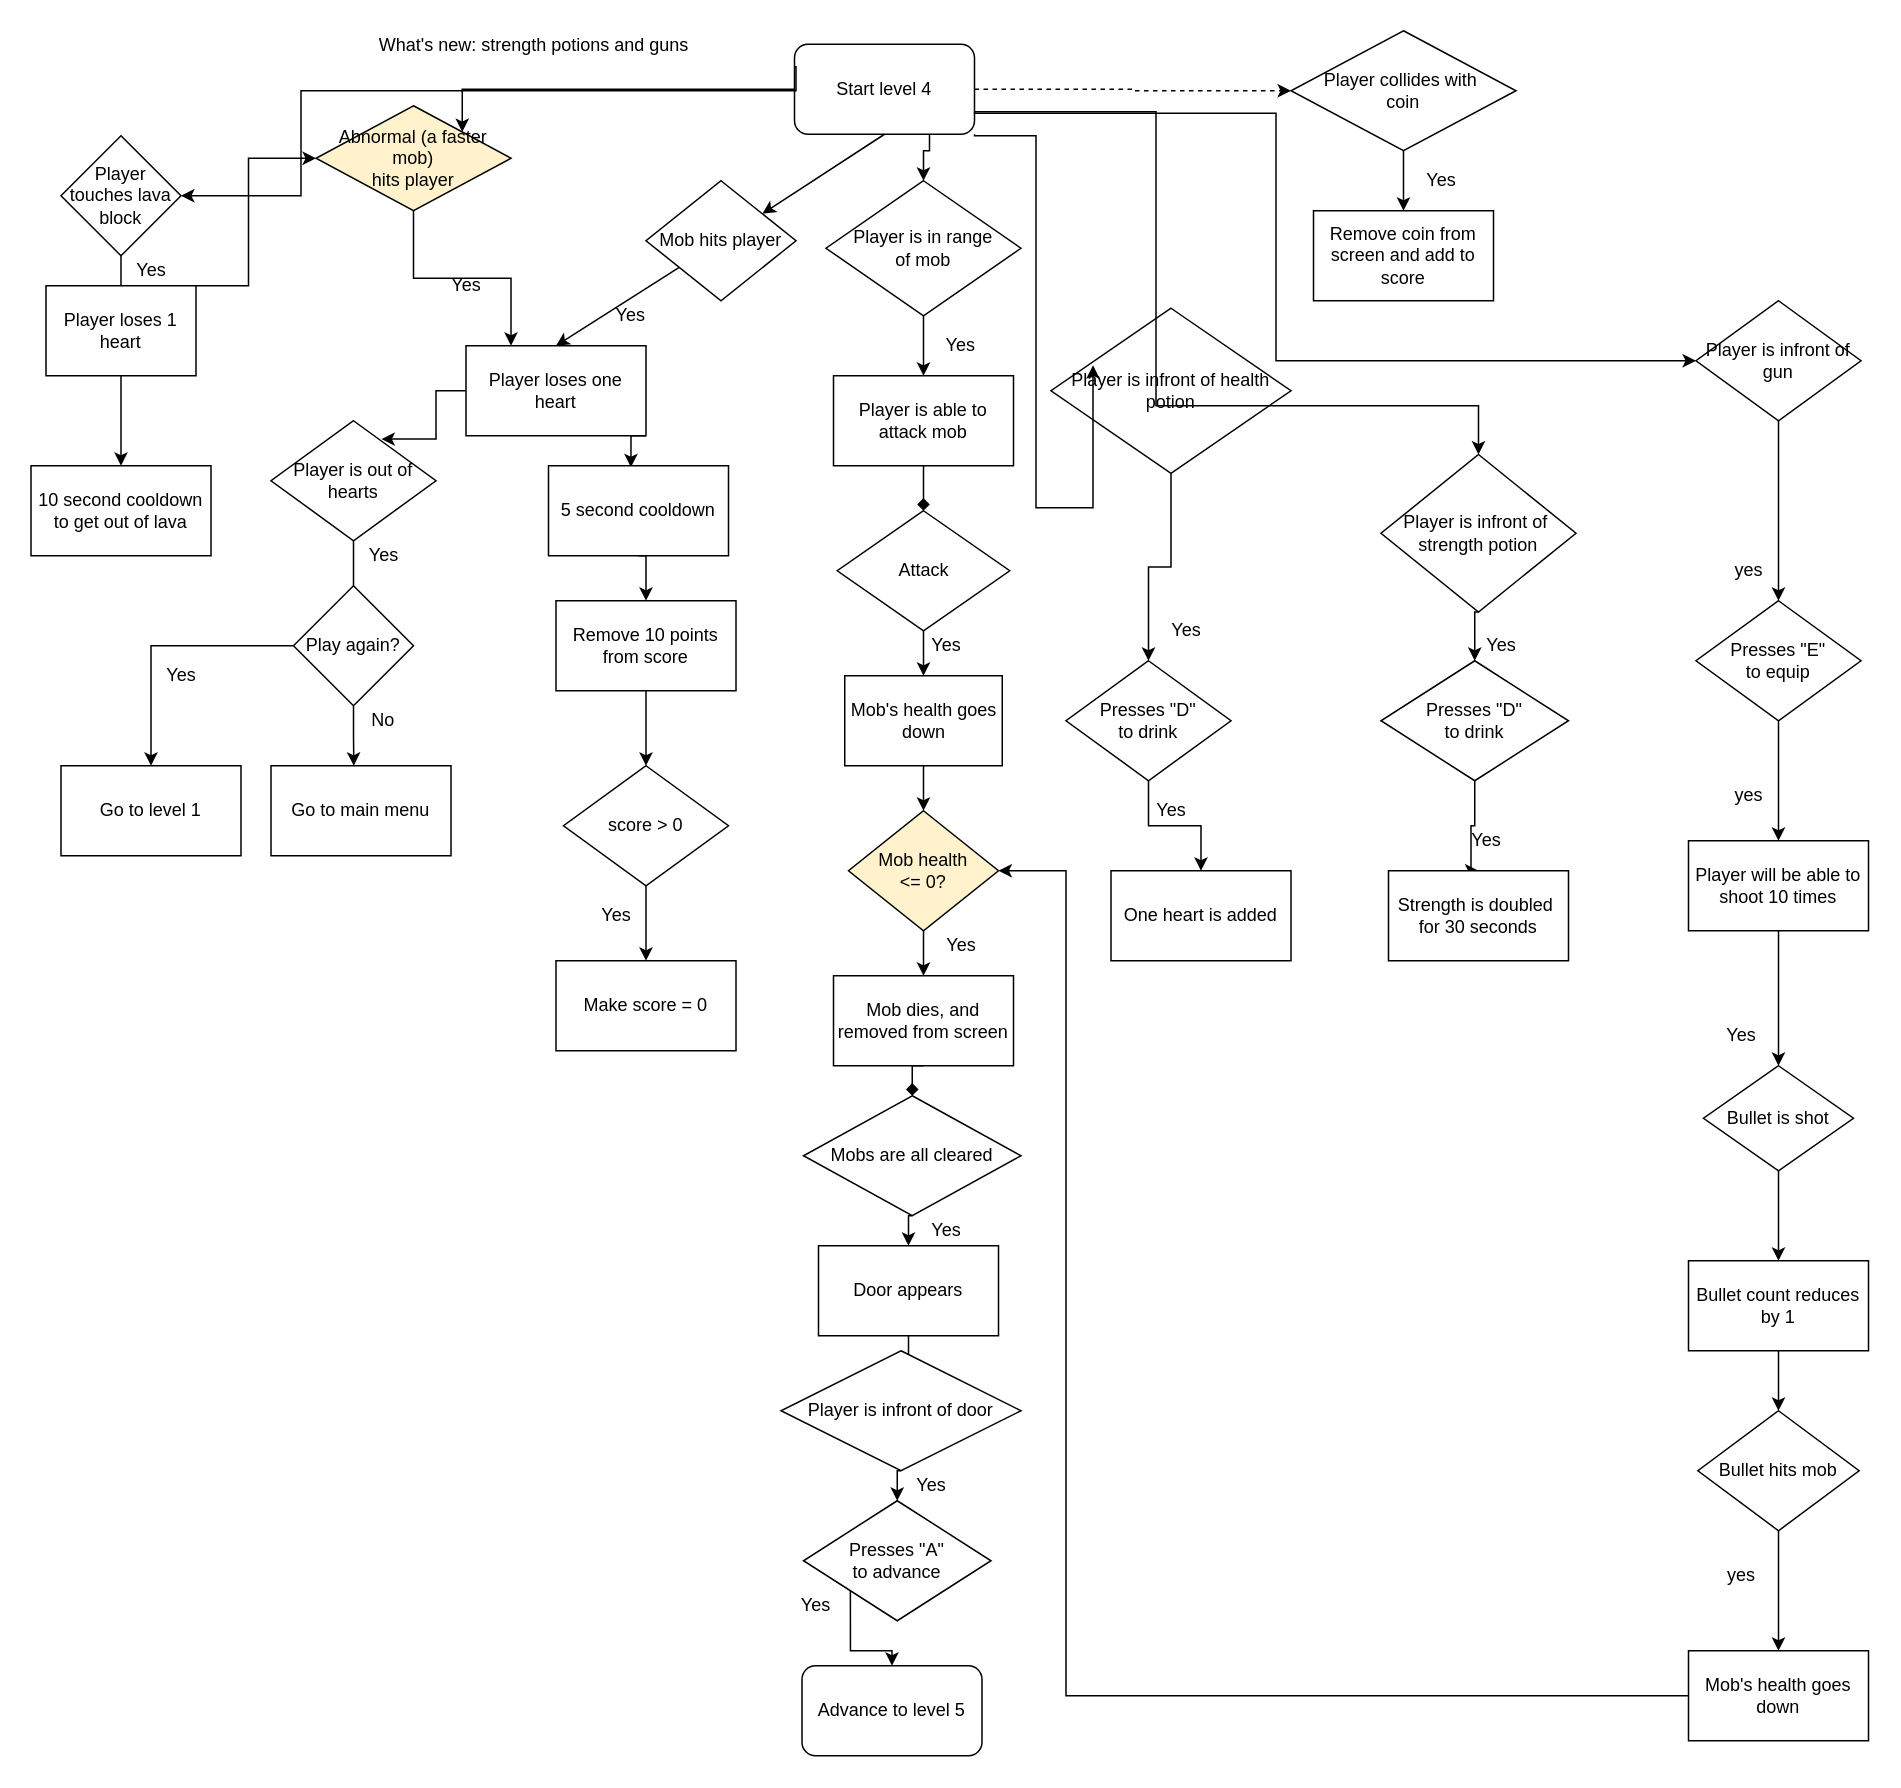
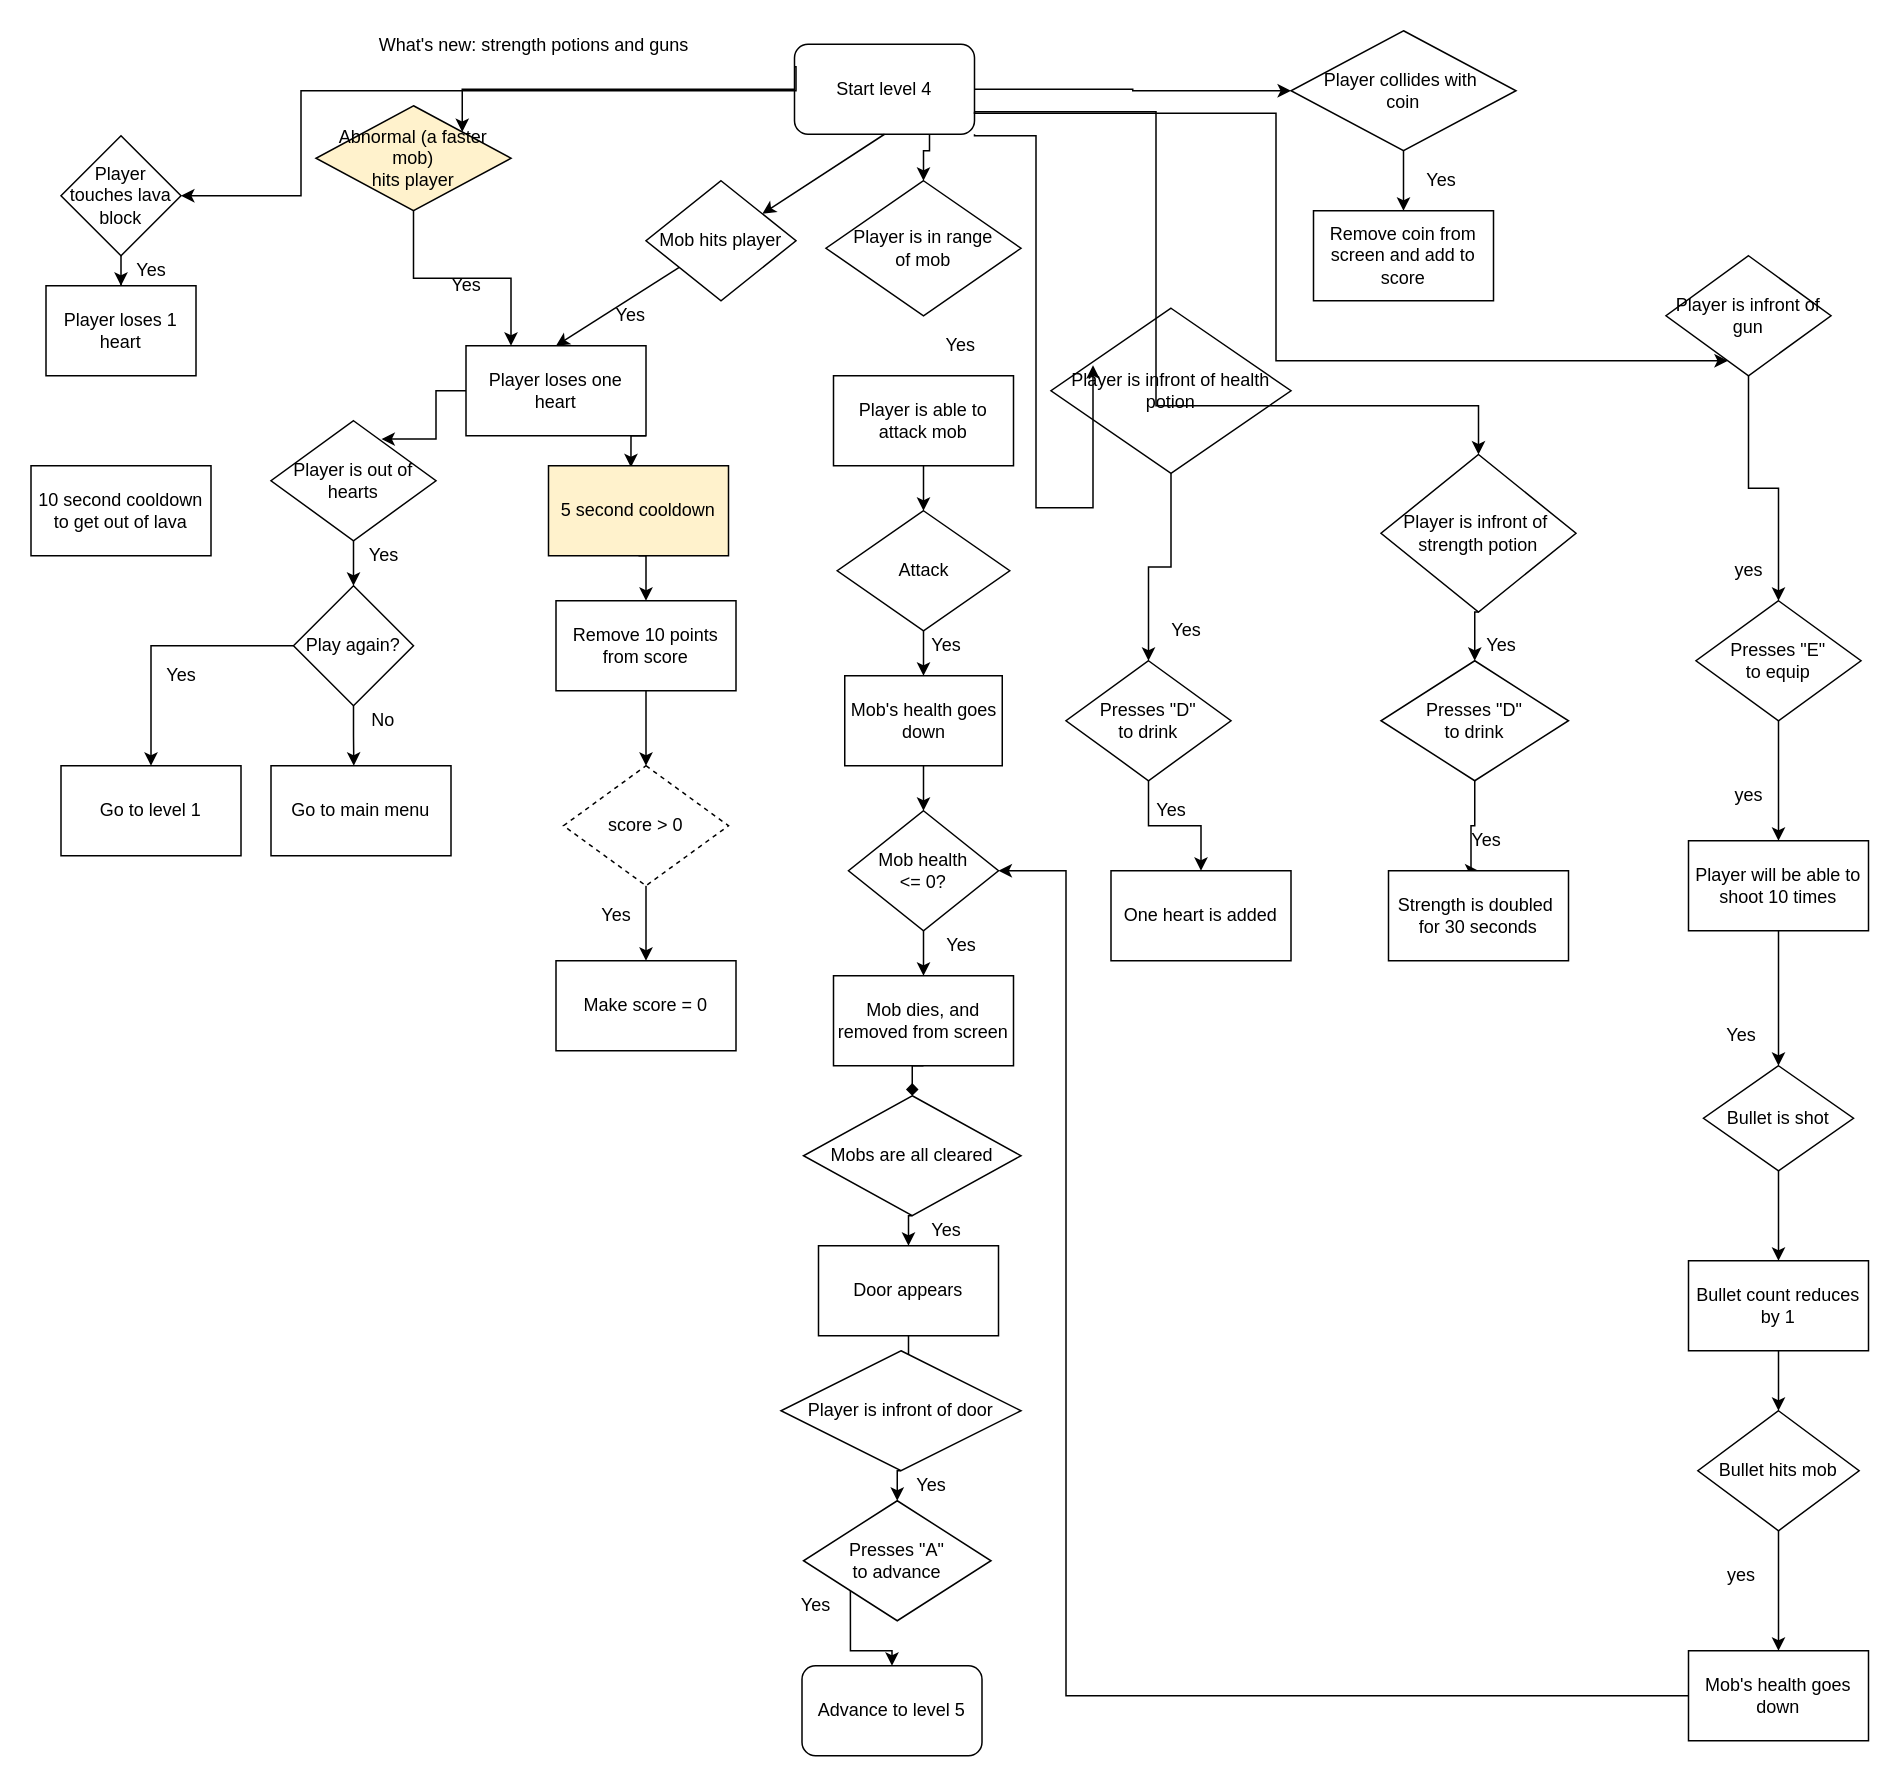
edge "Start level 4" -> "Player collides with coin": style dashed -> solid
edge "Player touches lava block" -> "Abnormal (a faster mob) hits player": now "Player touches lava block" -> "Player loses 1 heart"
edge "Player is in range of mob" -> "Player is able to attack mob": removed
node "Player is infront of gun": moved (1778, 361) -> (1748, 316)
edge "Player loses 1 heart" -> "10 second cooldown to get out of lava": removed
edge "Player is able to attack mob" -> "Attack": arrowhead diamond -> classic
node "5 second cooldown": fillcolor #ffffff -> #fff2cc
edge "Player is out of hearts" -- "Play again?": arrowhead none -> classic
node "score > 0": style solid -> dashed
node "Mob health <= 0?": fillcolor #fff2cc -> #ffffff
